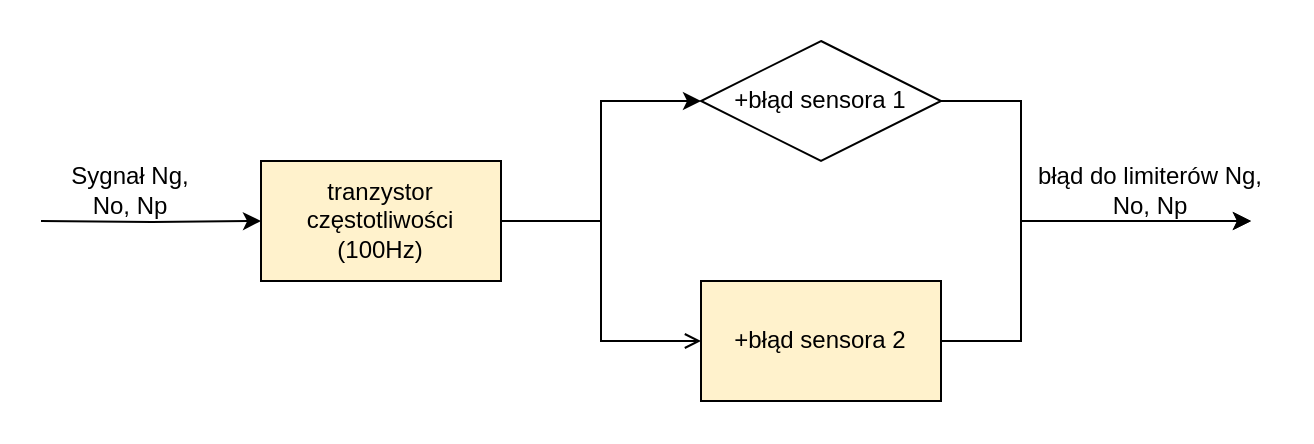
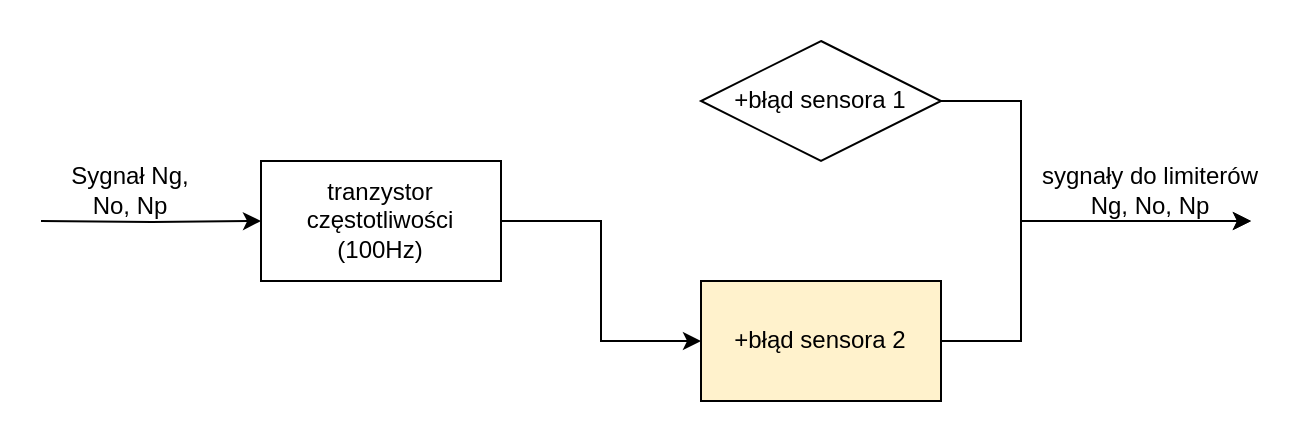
edge "tranzystor częstotliwości (100Hz)" -> "+błąd sensora 1": removed
node "błąd do limiterów Ng, No, Np": label "błąd do limiterów Ng, No, Np" -> "sygnały do limiterów Ng, No, Np"
node "tranzystor częstotliwości (100Hz)": fillcolor #fff2cc -> #ffffff
edge "tranzystor częstotliwości (100Hz)" -> "+błąd sensora 2": arrowhead open -> classic
